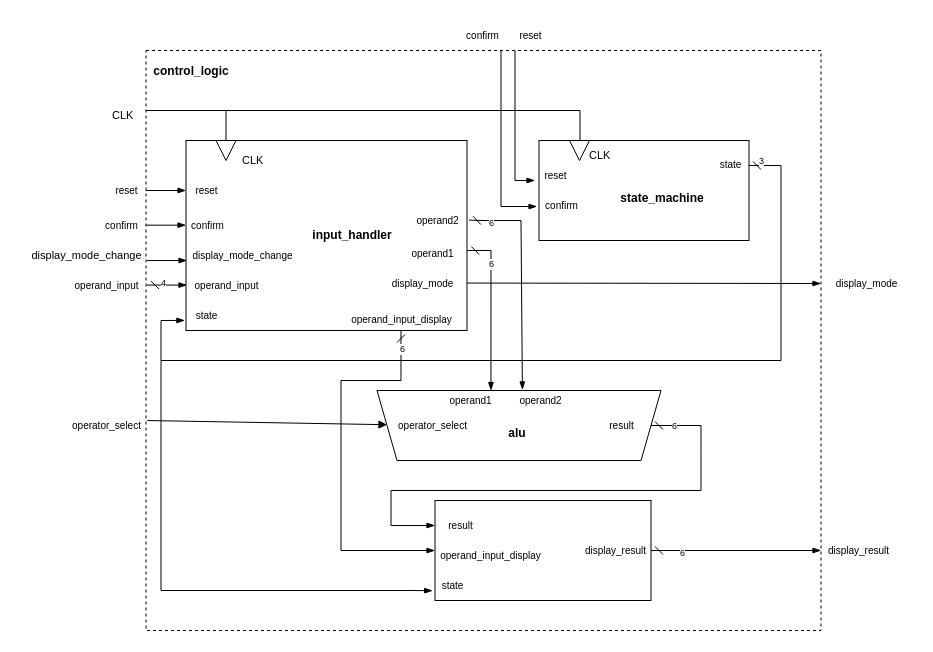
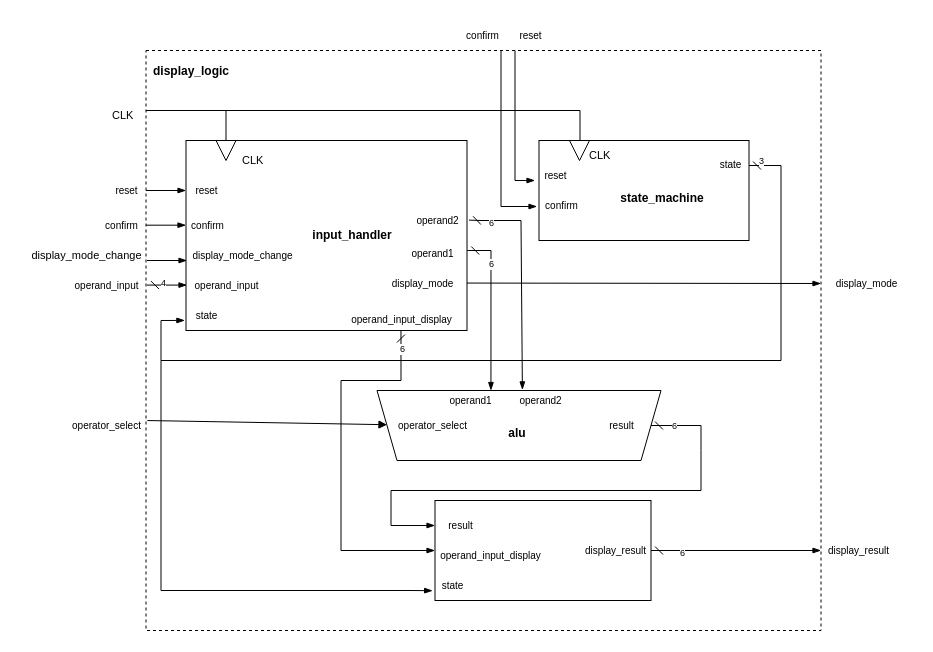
node "control_logic": label "control_logic" -> "display_logic"
